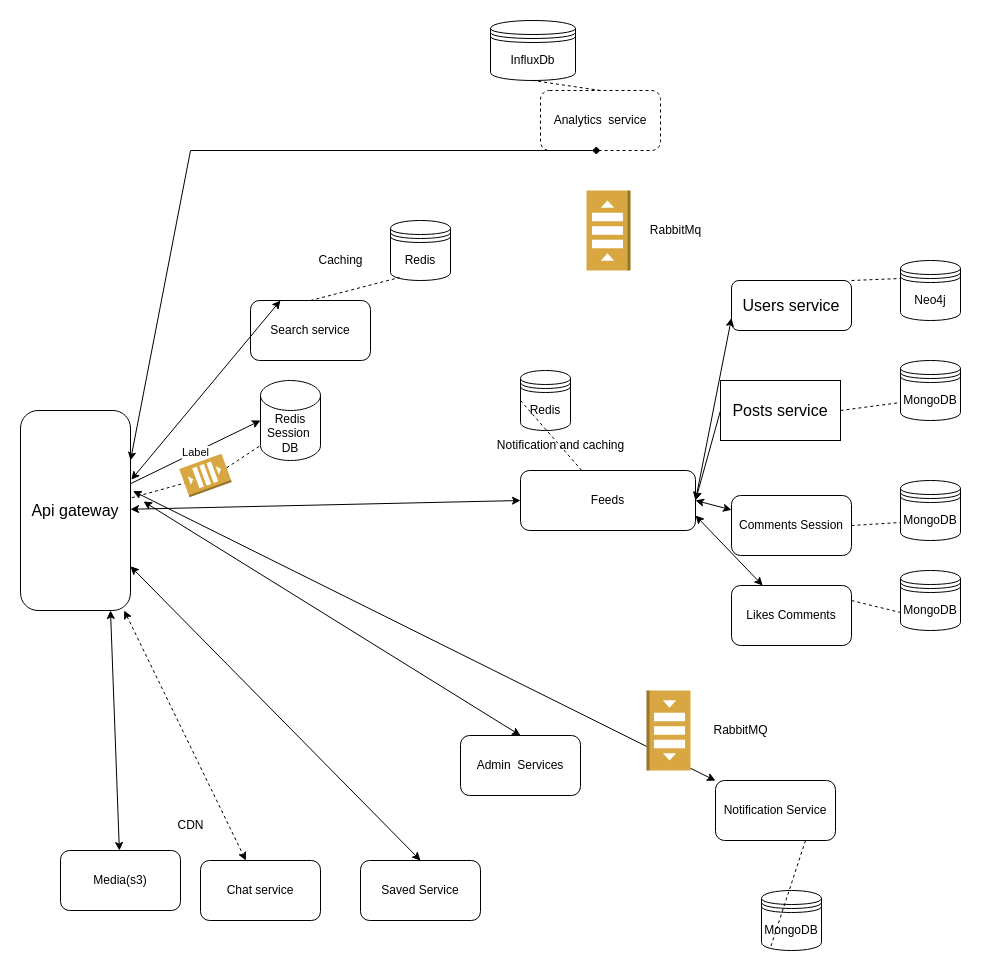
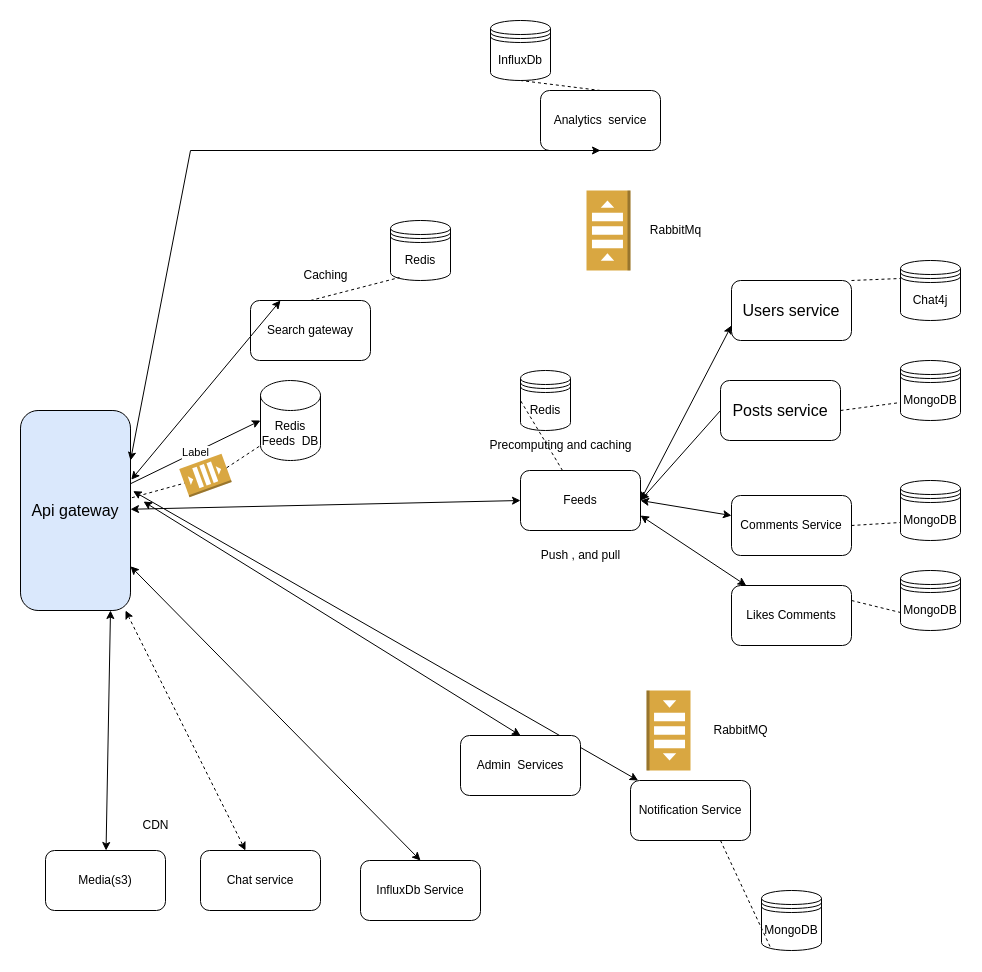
node "InfluxDb": size 85x60 -> 60x60
node "Analytics service": style dashed -> solid
edge "Analytics service" -- "Api gateway": arrowhead diamond -> classic
node "Caching": moved (341, 261) -> (326, 276)
node "Neo4j": label "Neo4j" -> "Chat4j"
node "Users service": size 120x50 -> 120x60
node "Search service": label "Search service" -> "Search gateway"
node "Posts service": shape rectangle -> rounded rectangle
node "Redis Session DB": label "Redis Session DB" -> "Redis Feeds DB"
node "Notification and caching": label "Notification and caching" -> "Precomputing and caching"
node "Feeds": size 175x60 -> 120x60
node "Api gateway": fillcolor #ffffff -> #dae8fc
node "Comments Session": label "Comments Session" -> "Comments Service"
node "Push , and pull": added
node "Notification Service": moved (776, 811) -> (691, 811)
node "CDN": moved (191, 826) -> (156, 826)
node "Media(s3)": moved (121, 881) -> (106, 881)
node "Chat service": moved (261, 891) -> (261, 881)
node "Saved Service": label "Saved Service" -> "InfluxDb Service"
